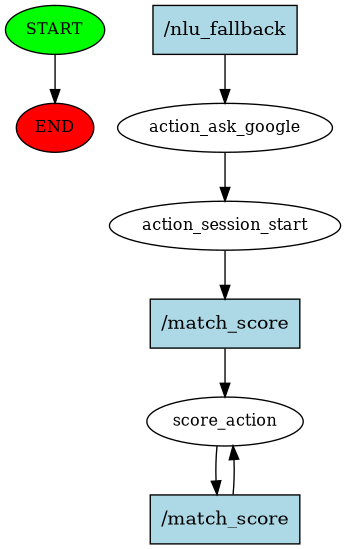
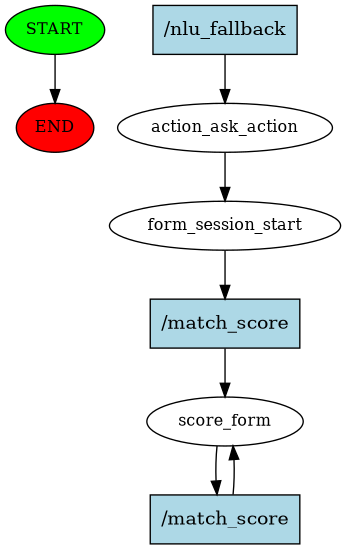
node "action_ask_google": label "action_ask_google" -> "action_ask_action"
node "action_session_start": label "action_session_start" -> "form_session_start"
node "score_action": label "score_action" -> "score_form"
